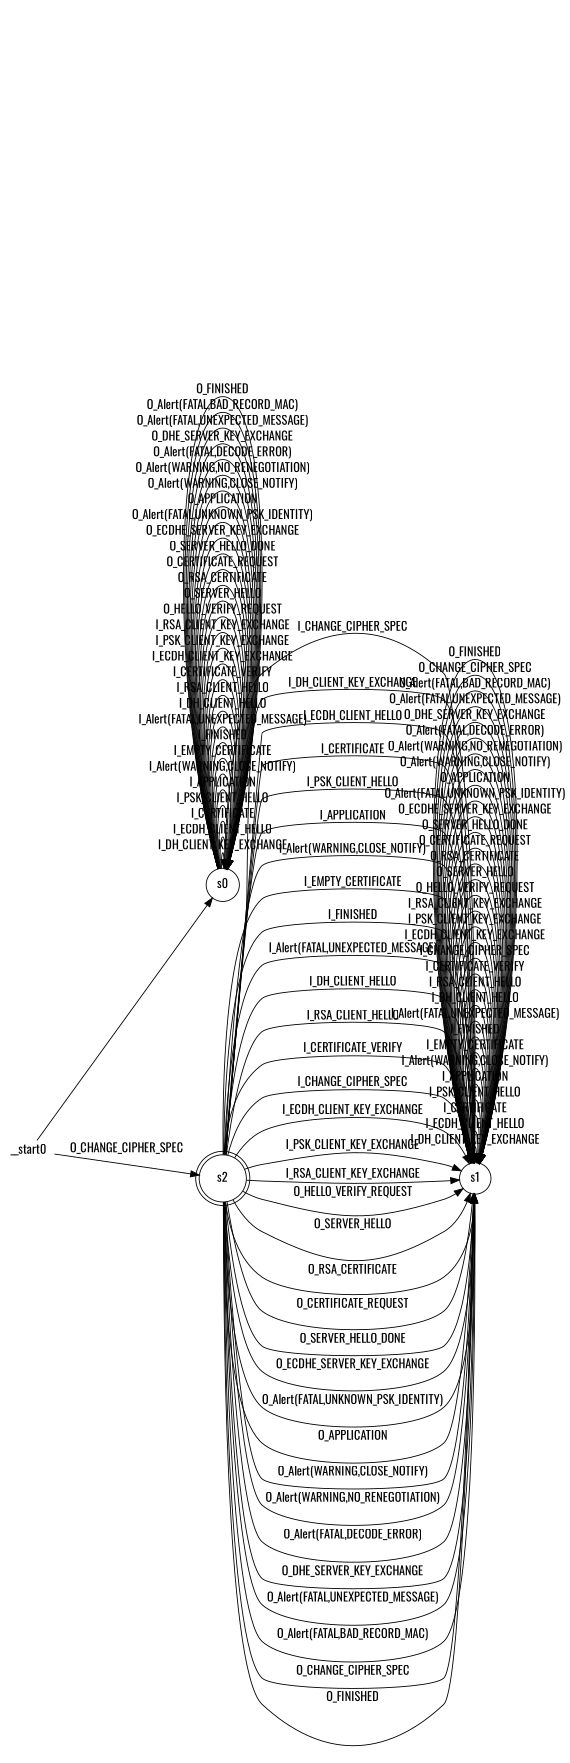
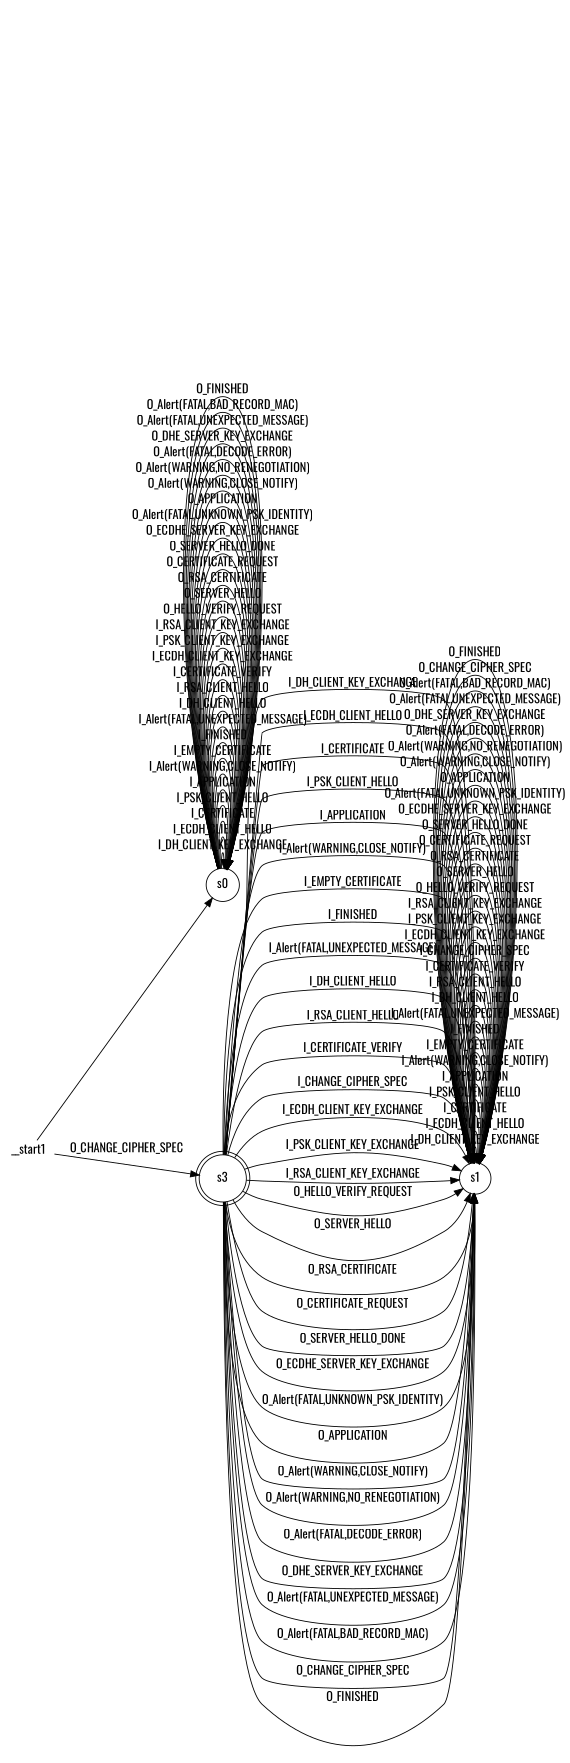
edge "s0" -> "s1": removed, label "I_CHANGE_CIPHER_SPEC"
node "__start0": label "__start0" -> "__start1"
node "s2": label "s2" -> "s3"
